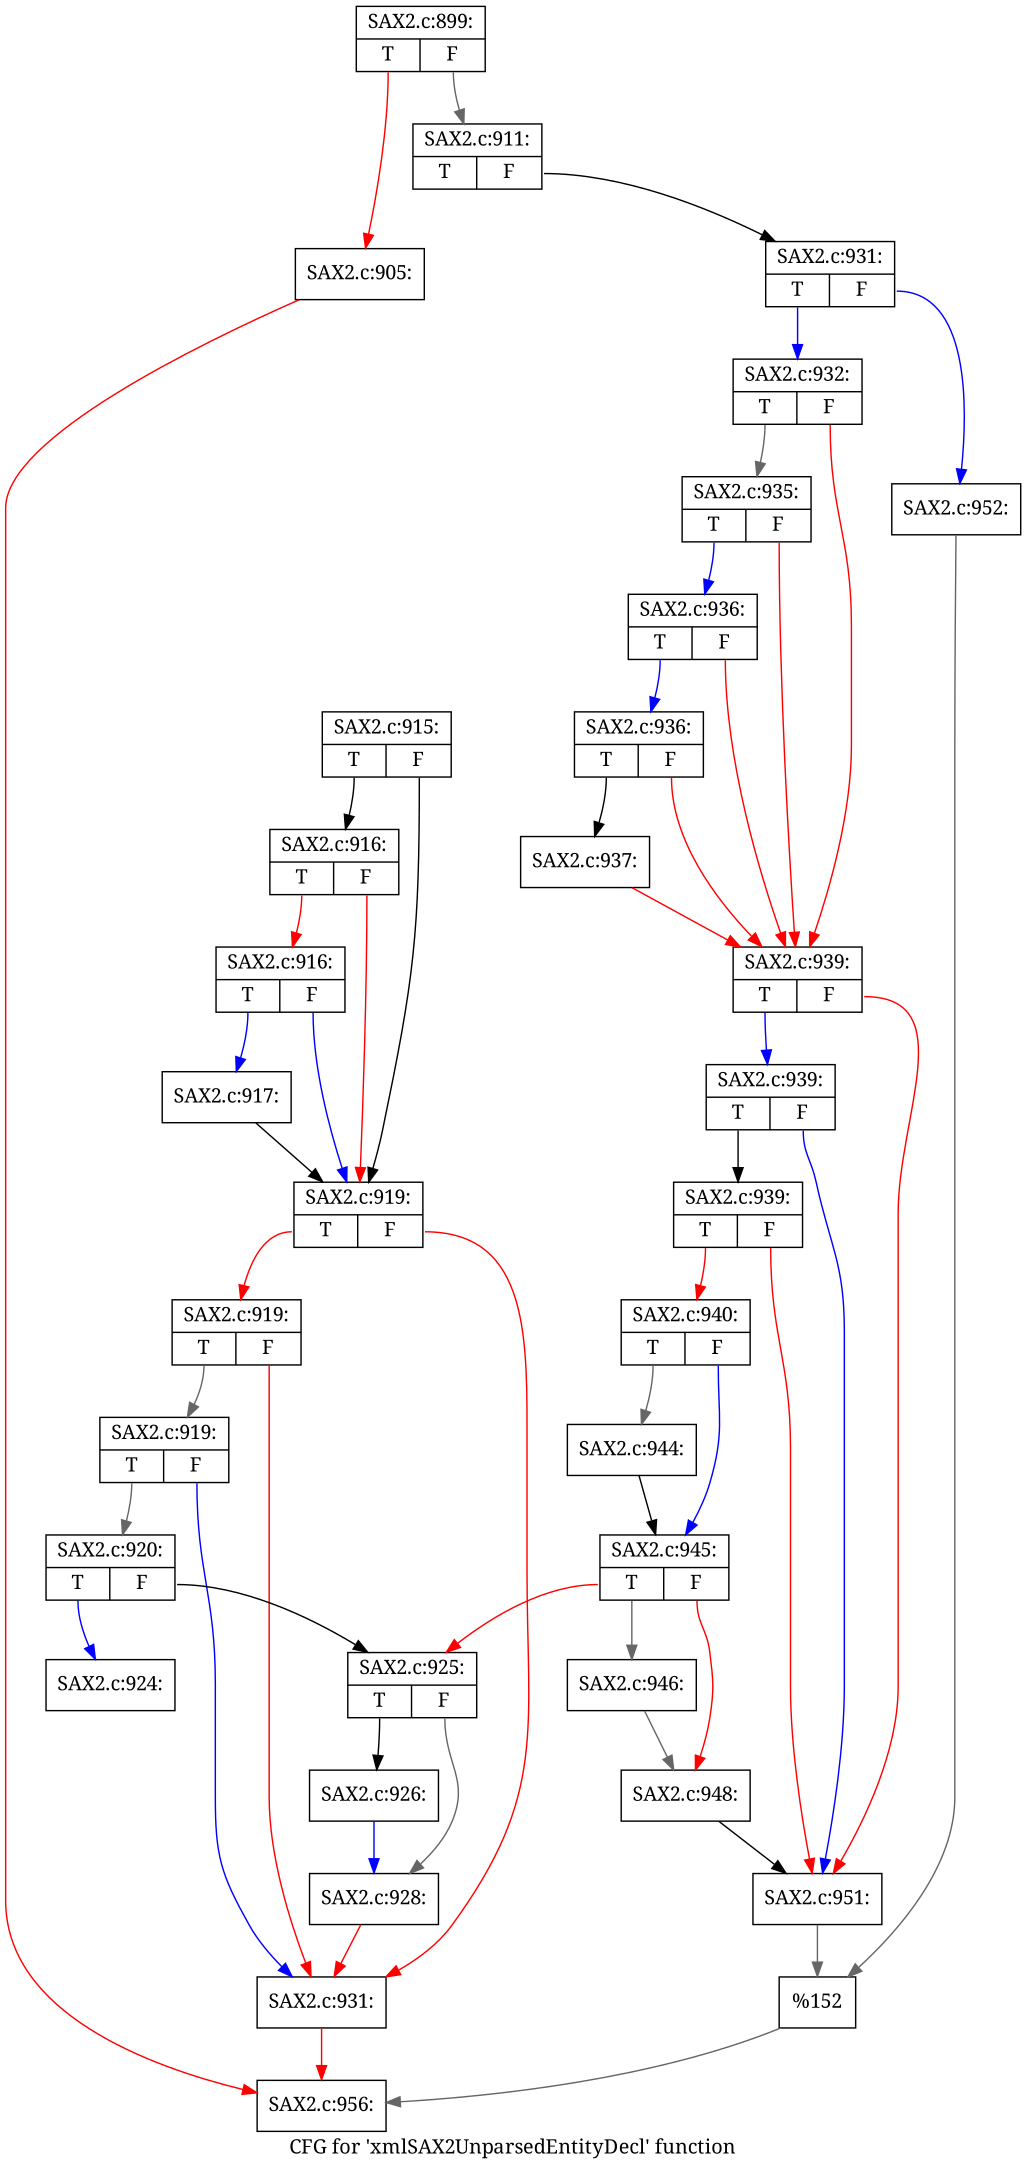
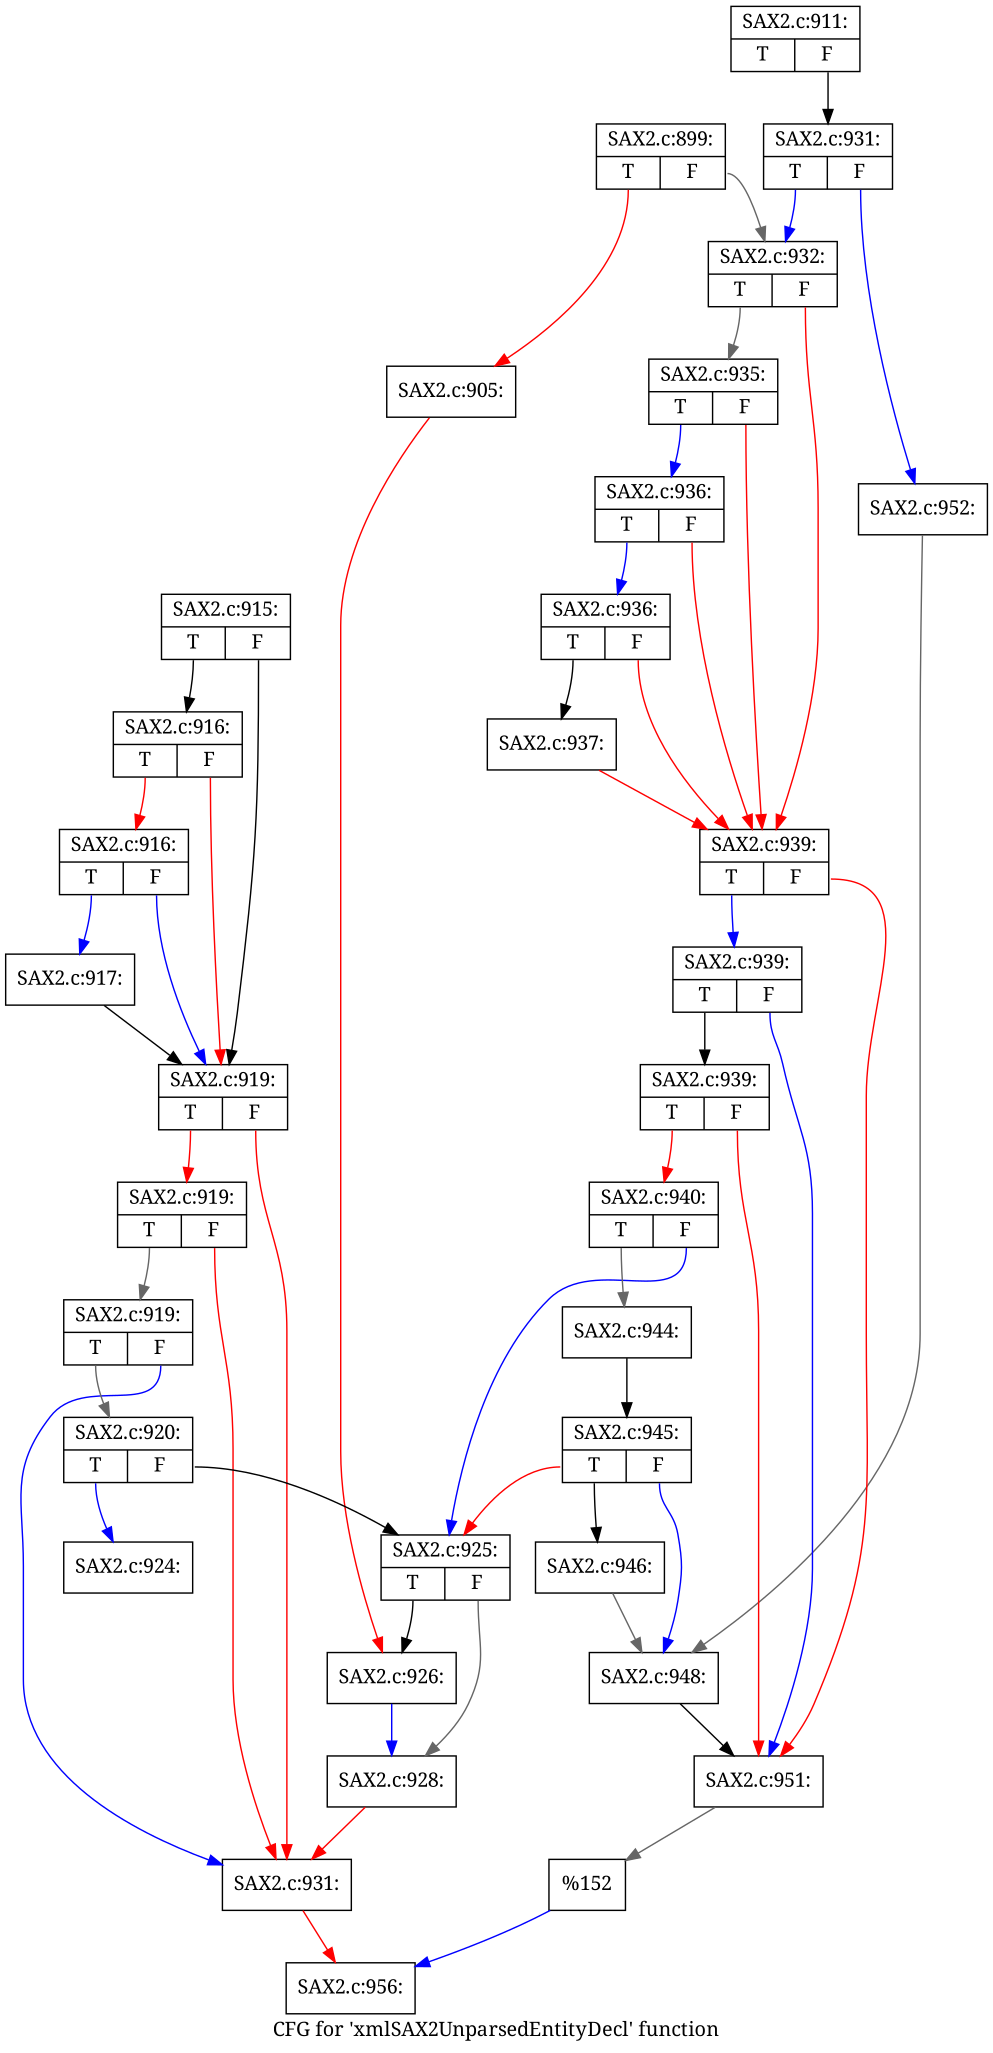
edge "SAX2.c:899:" -> "SAX2.c:911:": now "SAX2.c:899:" -> "SAX2.c:932:"
edge "SAX2.c:905:" -> "SAX2.c:956:": now "SAX2.c:905:" -> "SAX2.c:926:"
edge "SAX2.c:952:" -> "%152": now "SAX2.c:952:" -> "SAX2.c:948:"
edge "SAX2.c:940:" -> "SAX2.c:945:": now "SAX2.c:940:" -> "SAX2.c:925:"
edge "SAX2.c:945:" -> "SAX2.c:946:": color gray40 -> black
edge "SAX2.c:945:" -> "SAX2.c:948:": color red -> blue
edge "%152" -> "SAX2.c:956:": color gray40 -> blue
